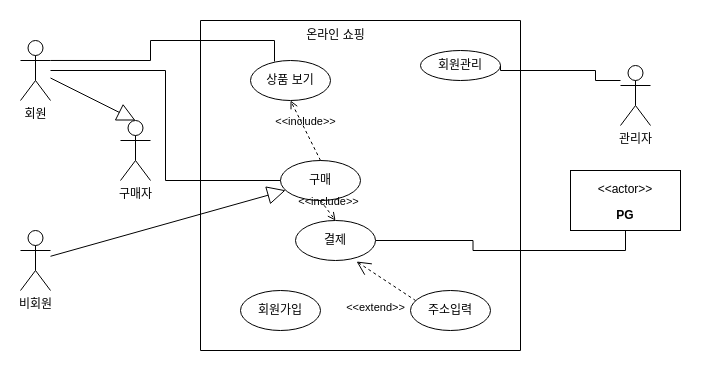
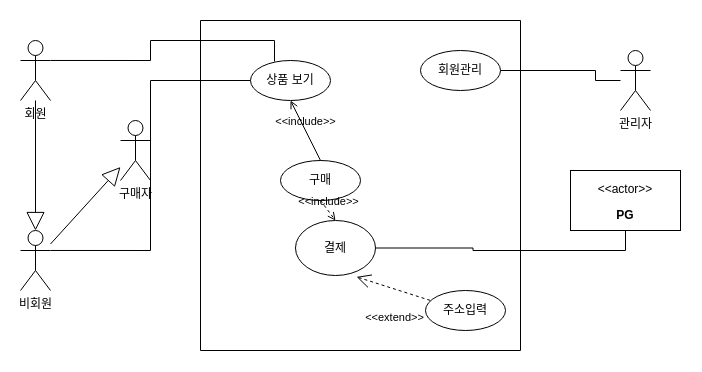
node "온라인 쇼핑": removed
node "회원관리": size 80x30 -> 80x40
edge "회원" -> "구매자": now "회원" -> "비회원"
node "관리자": moved (636, 96) -> (636, 81)
edge "회원" -- "구매": removed
edge "구매" -> "상품 보기": style dashed -> solid
edge "상품 보기" -- "비회원": added
edge "비회원" -> "구매": now "비회원" -> "구매자"
node "결제": size 80x40 -> 80x55
node "회원가입": removed
node "주소입력": moved (451, 311) -> (466, 311)
